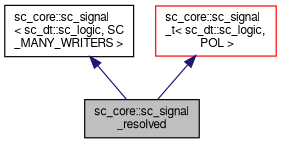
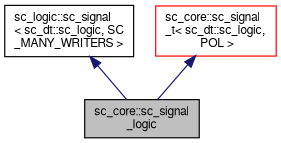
node "sc_core::sc_signal < sc_dt::sc_logic, SC _MANY_WRITERS >": label "sc_core::sc_signal < sc_dt::sc_logic, SC _MANY_WRITERS >" -> "sc_logic::sc_signal < sc_dt::sc_logic, SC _MANY_WRITERS >"
node "sc_core::sc_signal _resolved": label "sc_core::sc_signal _resolved" -> "sc_core::sc_signal _logic"
